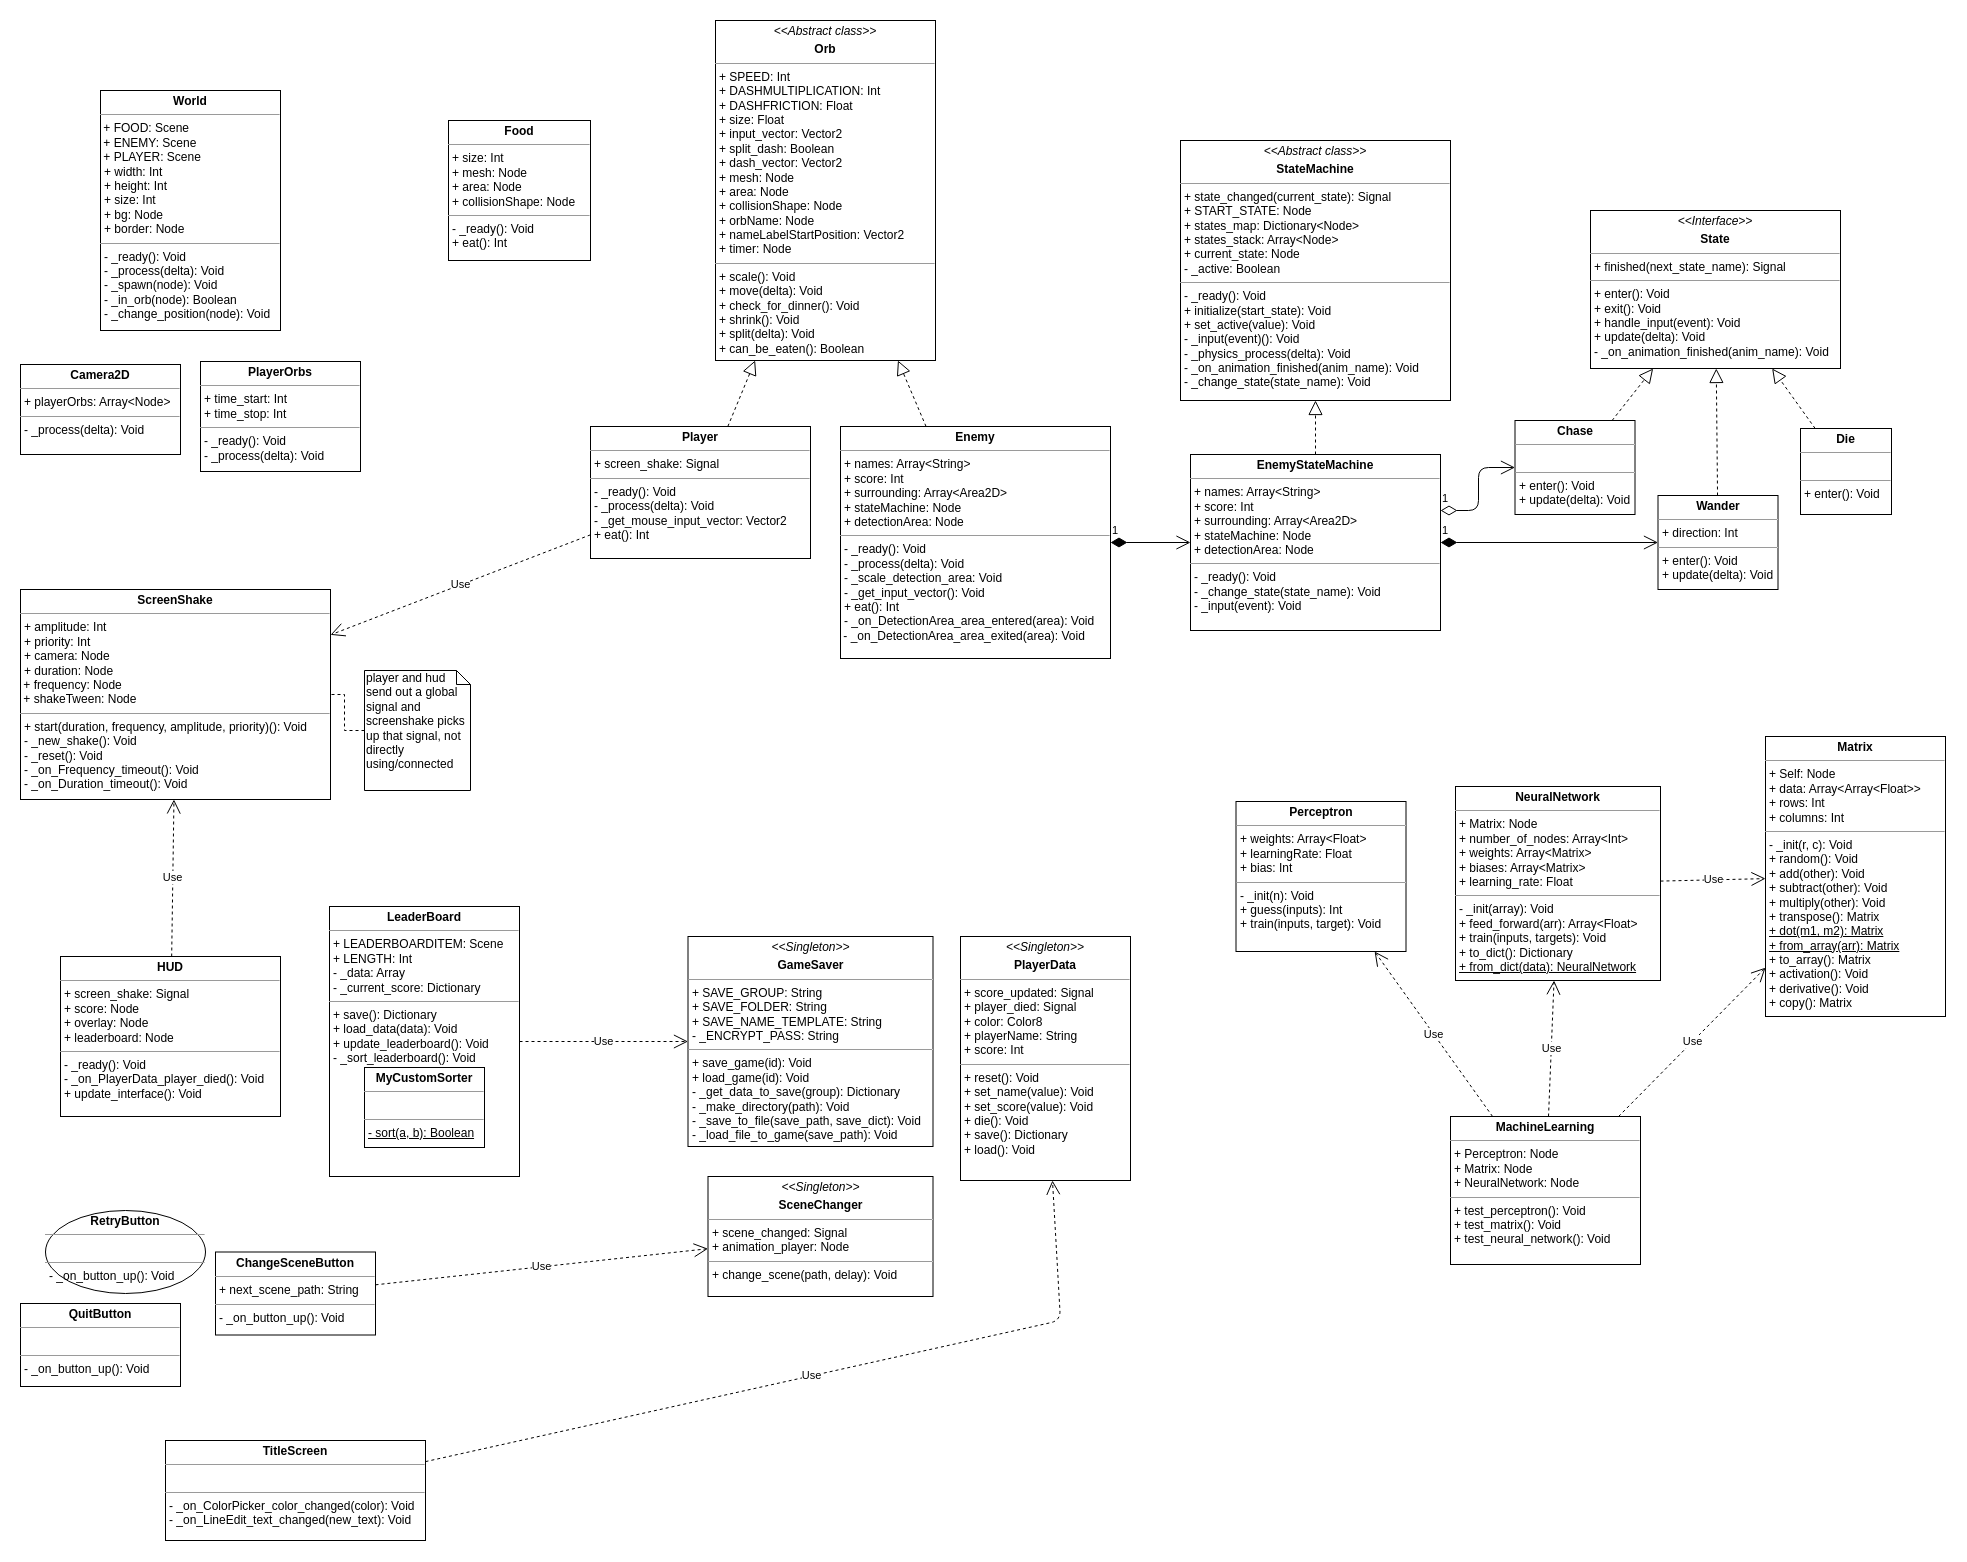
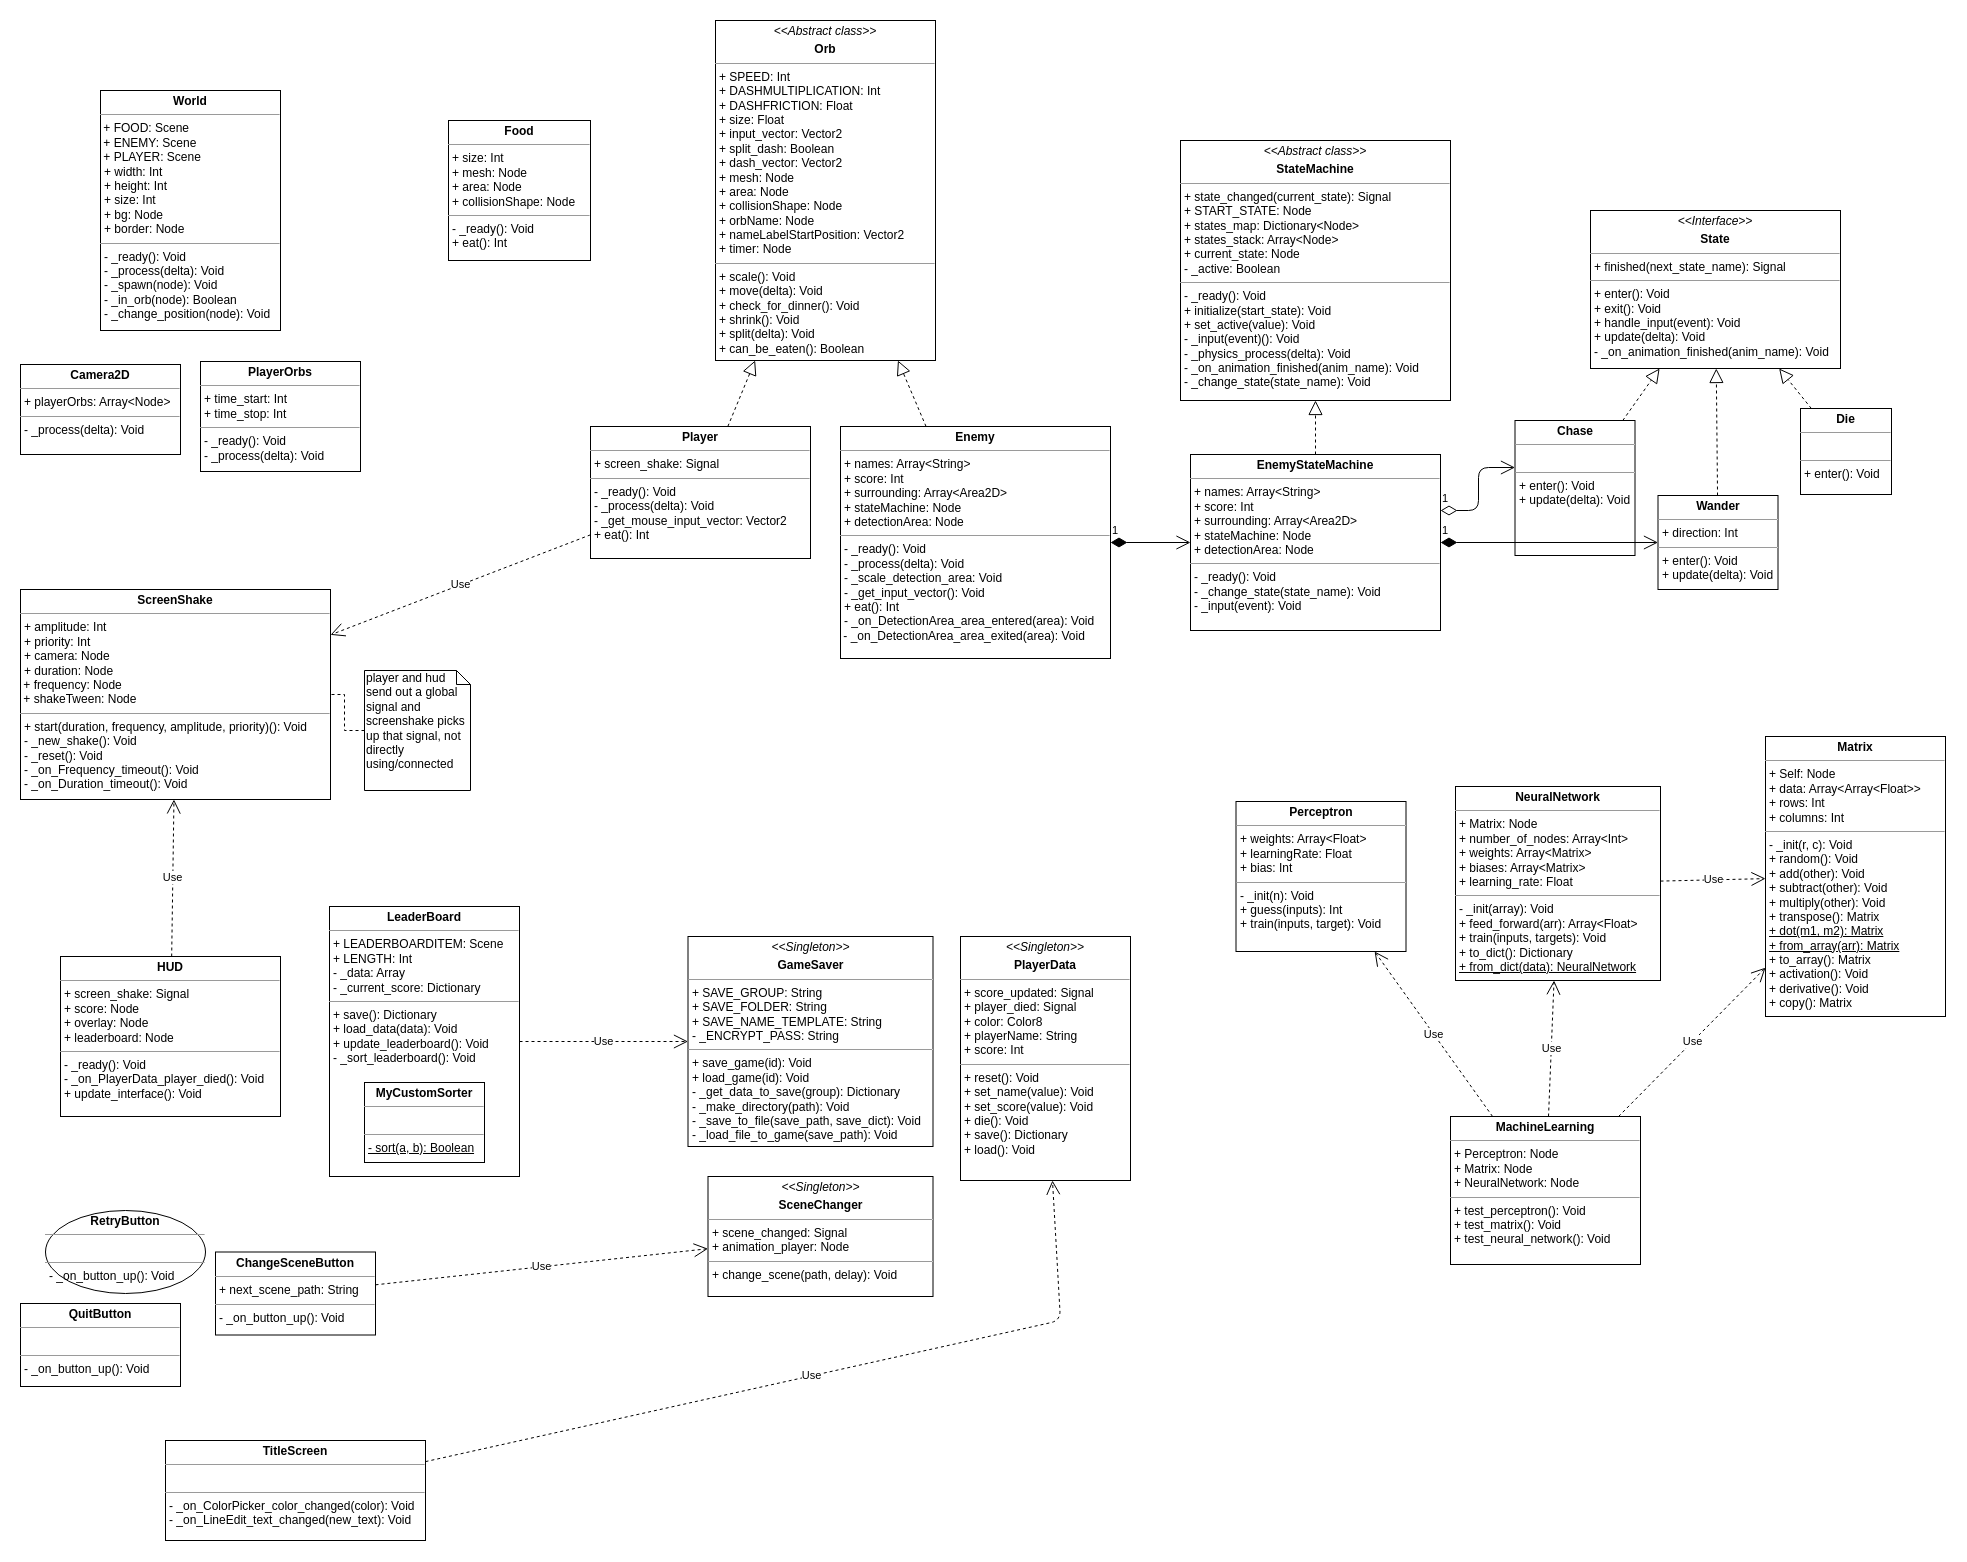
node "Chase + enter(): Void + update(delta): Void": size 120x94 -> 120x135
node "Die + enter(): Void": moved (1846, 472) -> (1846, 452)
node "MyCustomSorter - sort(a, b): Boolean": moved (425, 1108) -> (425, 1123)
